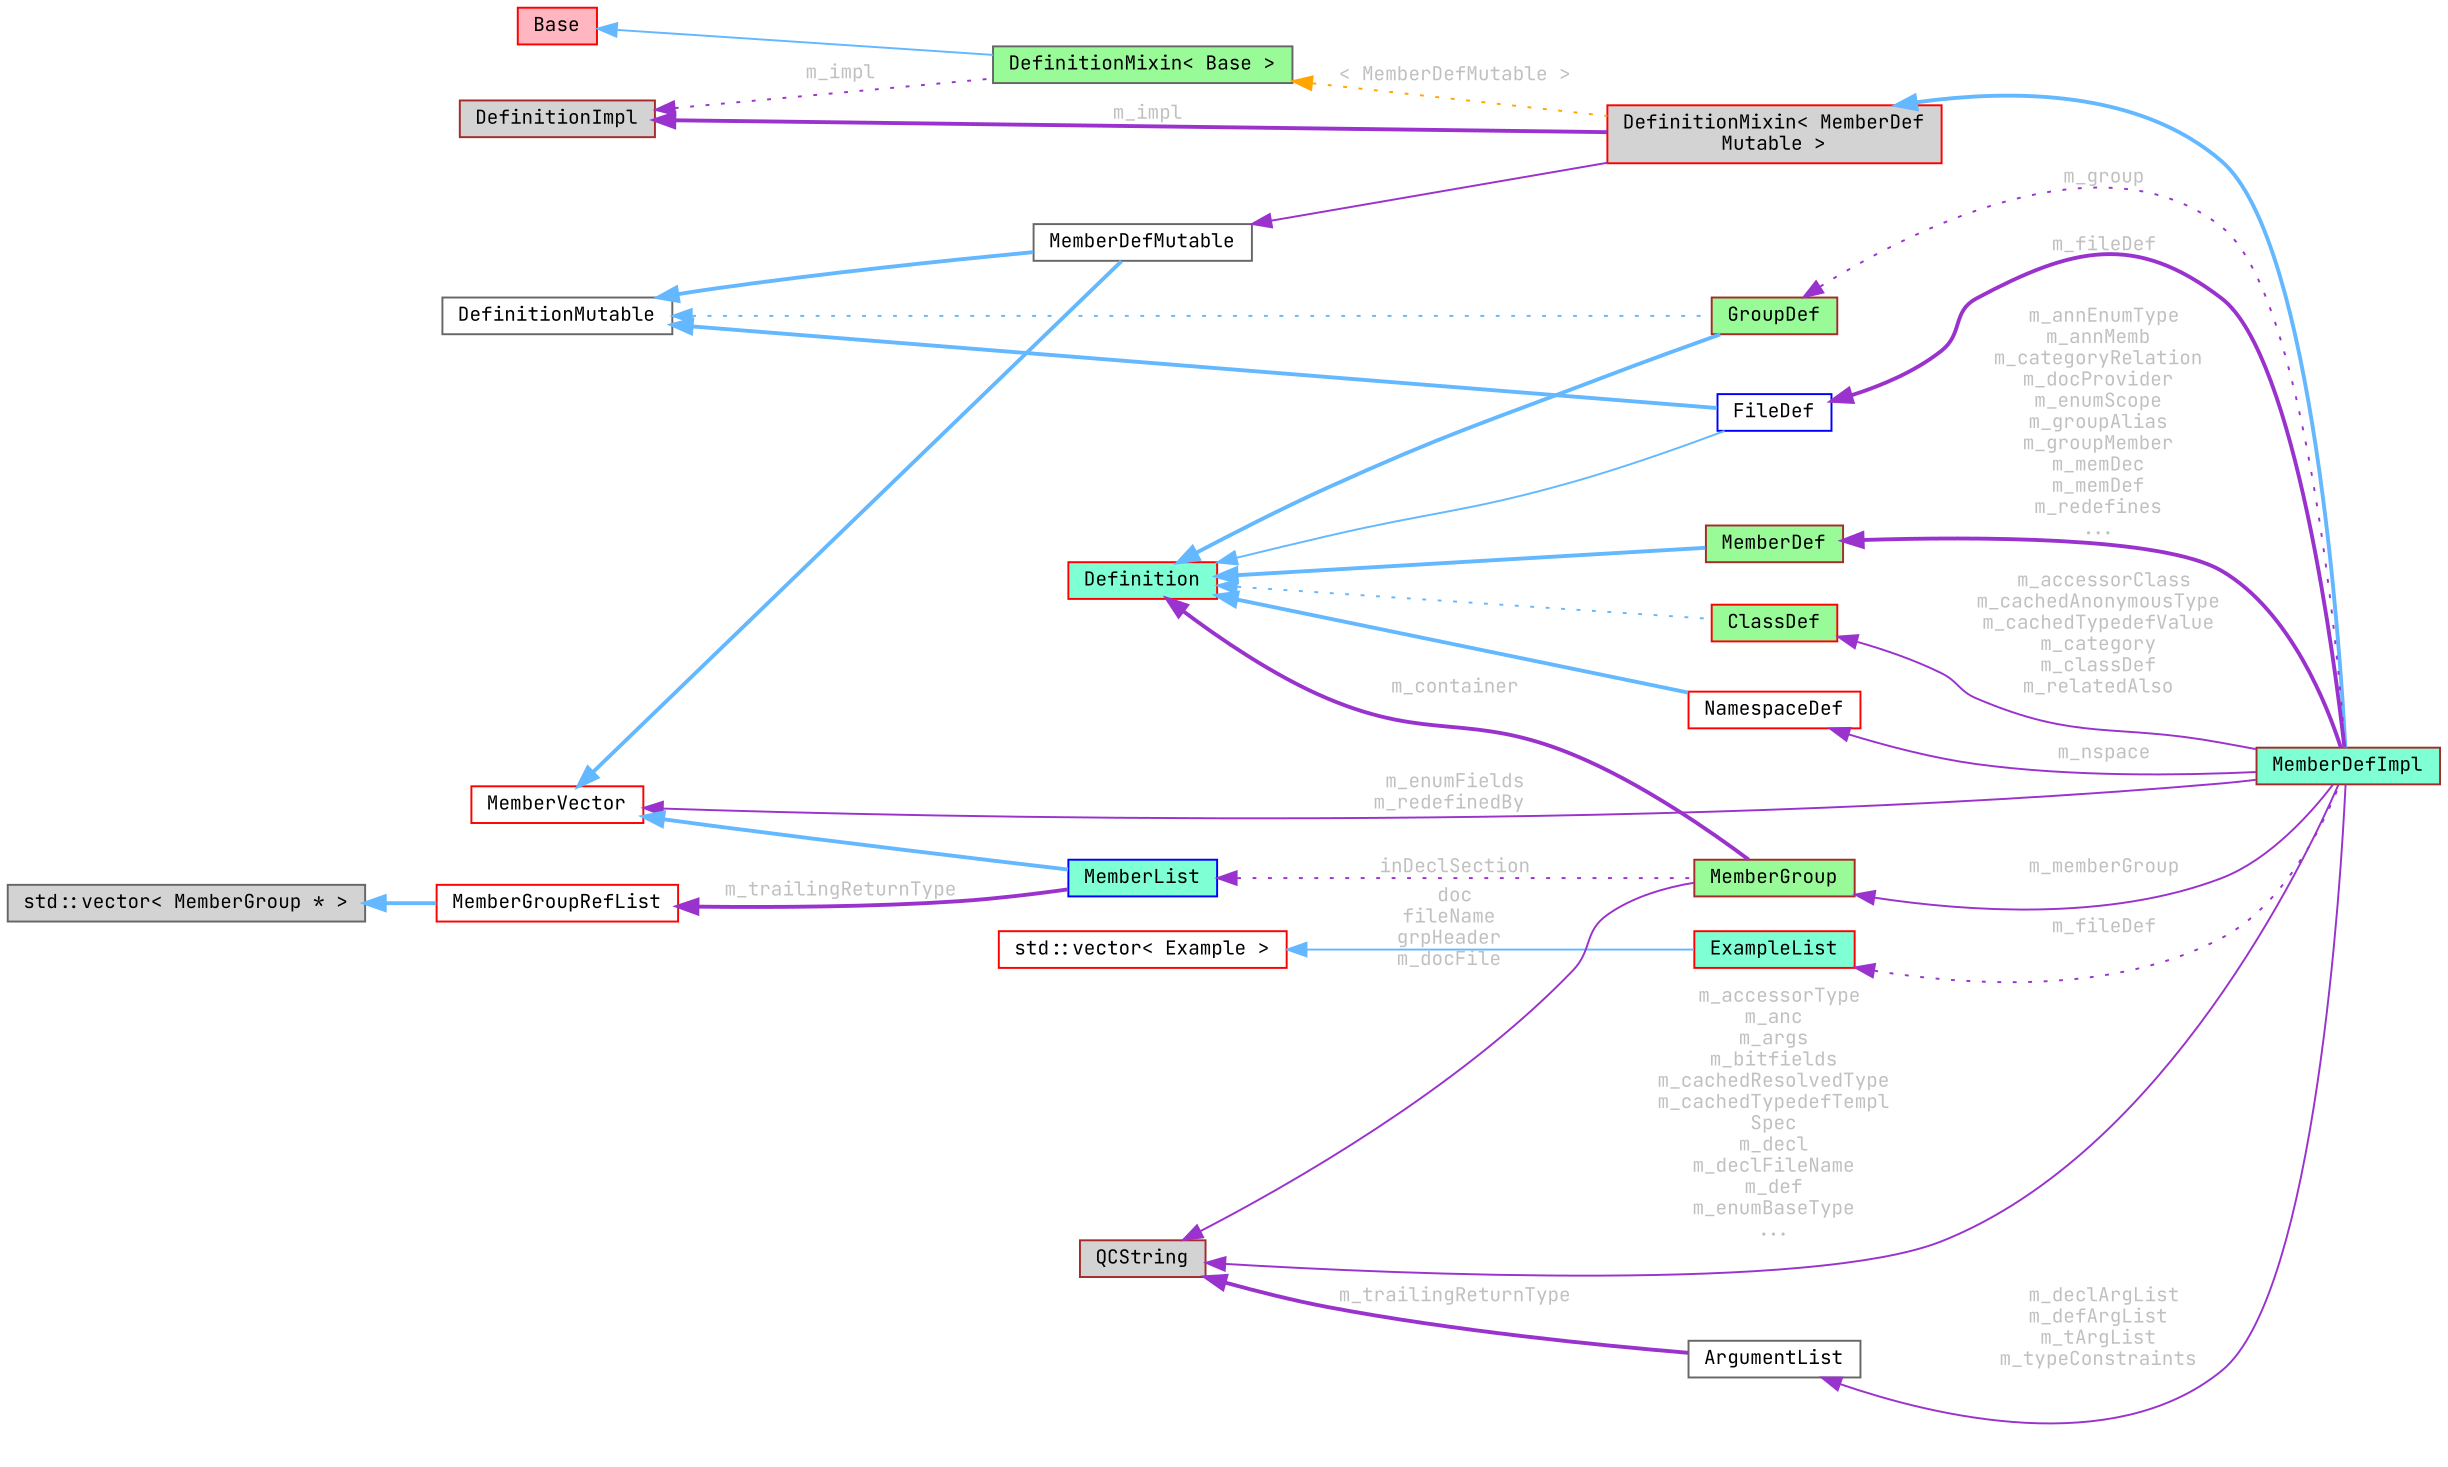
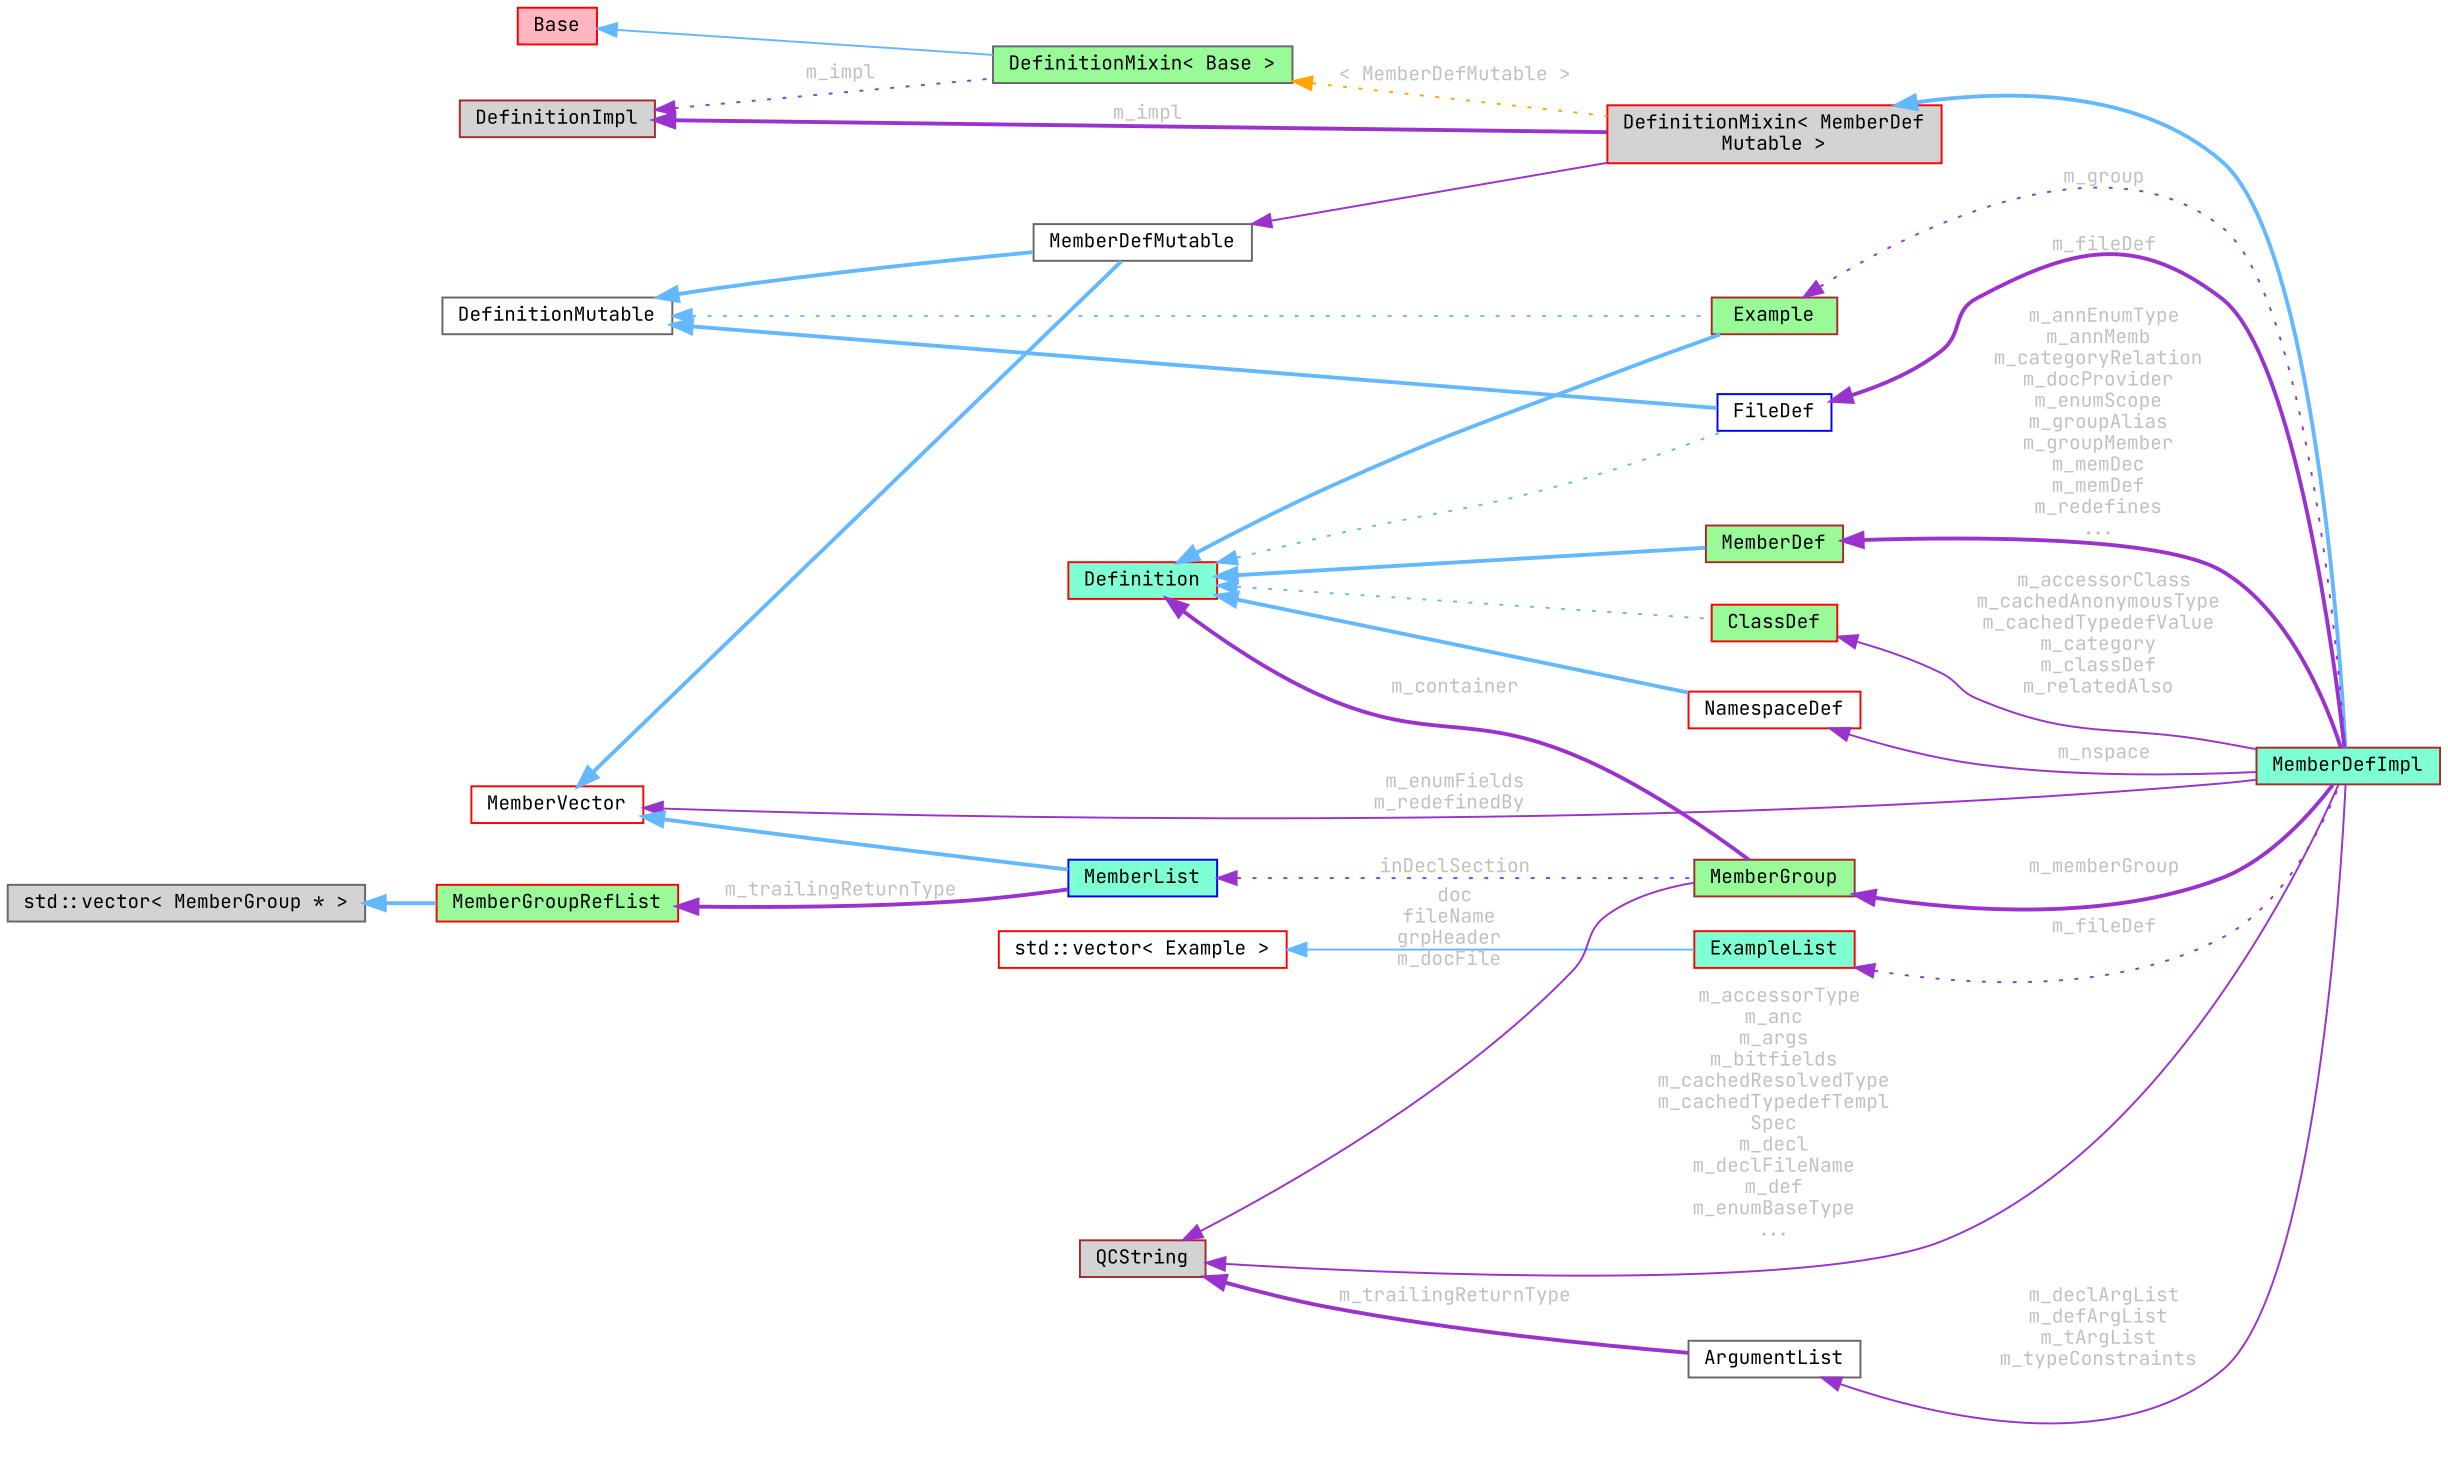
node "GroupDef": label "GroupDef" -> "Example"
edge "FileDef" -> "Definition": style solid -> dotted
node "MemberGroupRefList": fillcolor white -> palegreen
edge "MemberDefImpl" -> "MemberGroup": style solid -> bold
